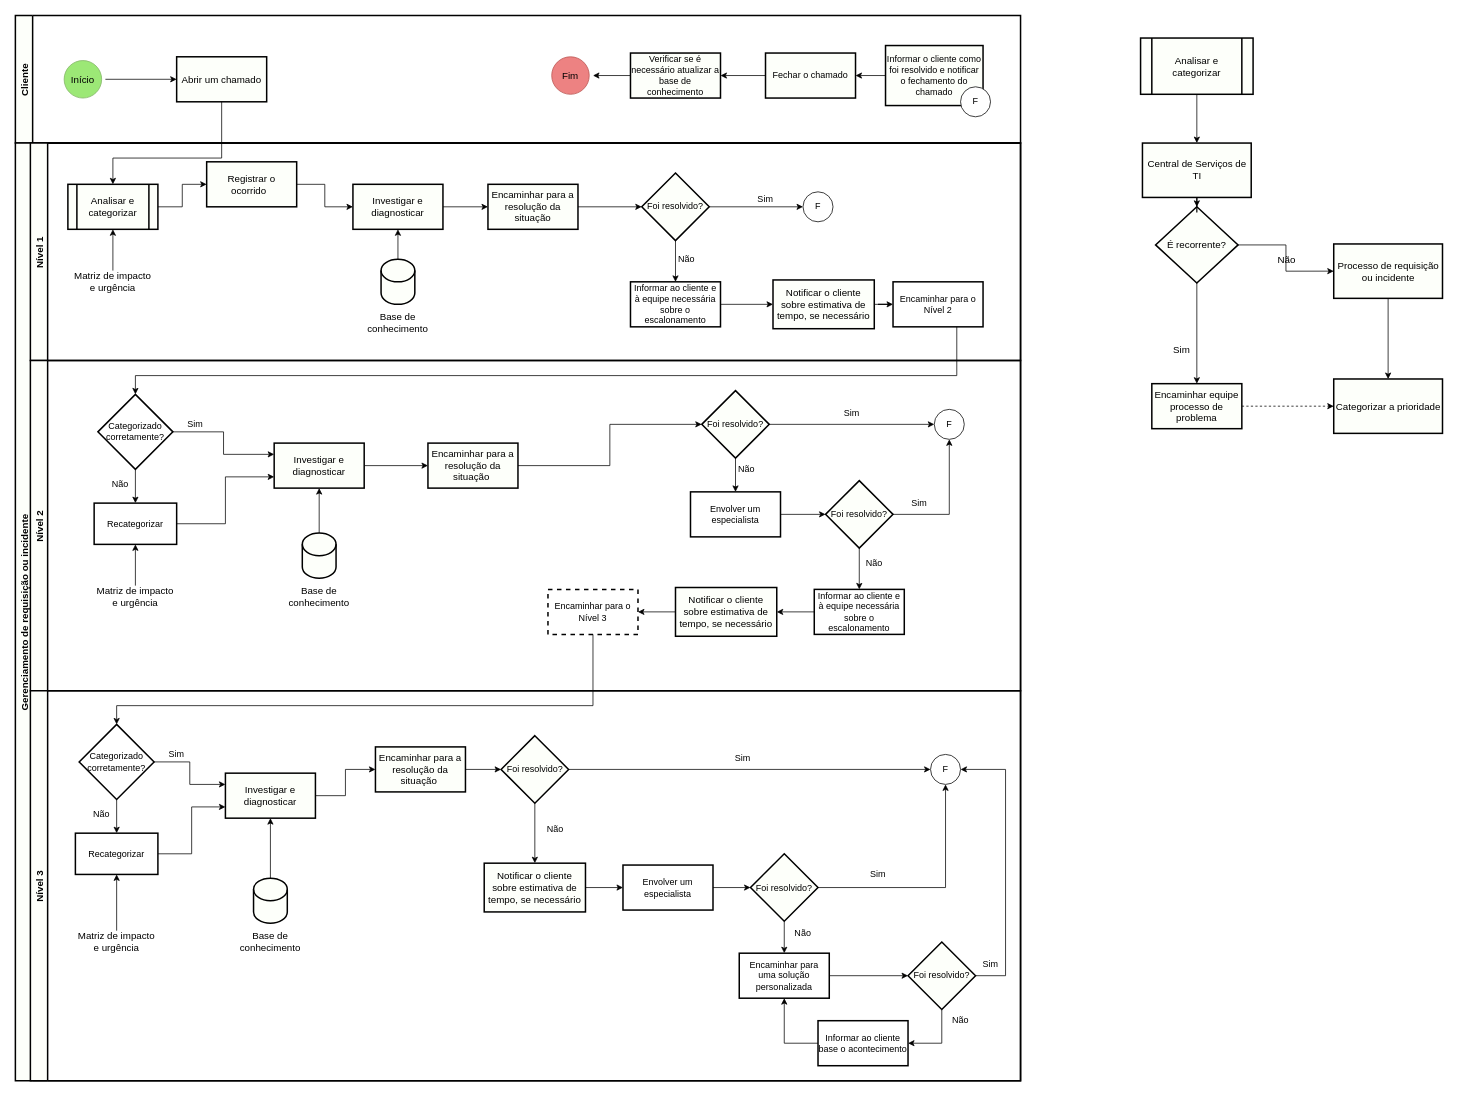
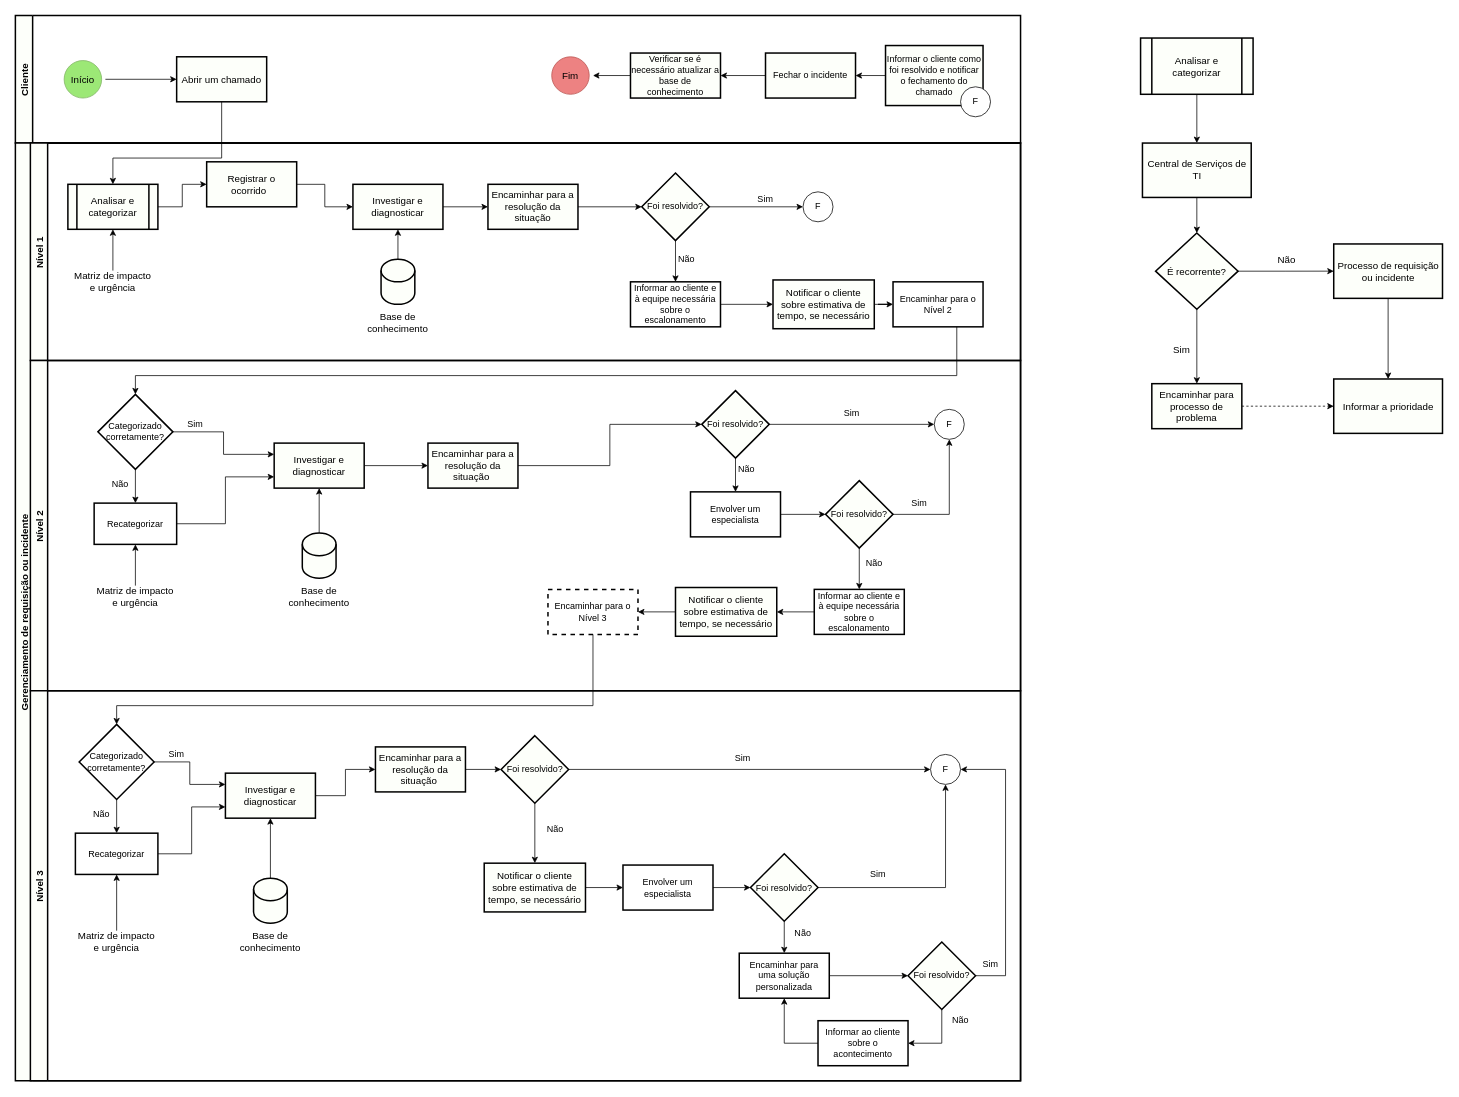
node "Fechar o chamado": label "Fechar o chamado" -> "Fechar o incidente"
node "É recorrente?": moved (1197, 245) -> (1197, 271)
node "Encaminhar equipe processo de problema": label "Encaminhar equipe processo de problema" -> "Encaminhar para processo de problema"
node "Categorizar a prioridade": label "Categorizar a prioridade" -> "Informar a prioridade"
node "Informar ao cliente base o acontecimento": label "Informar ao cliente base o acontecimento" -> "Informar ao cliente sobre o acontecimento"
